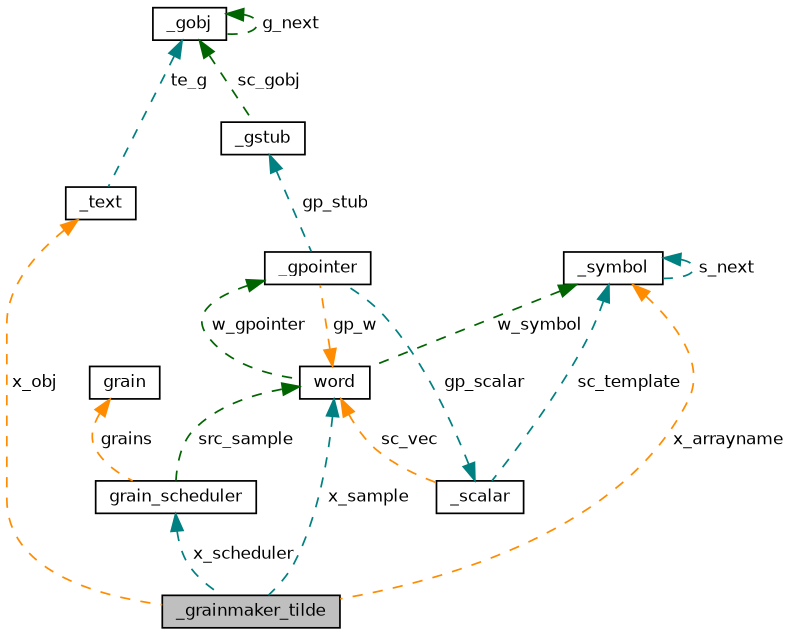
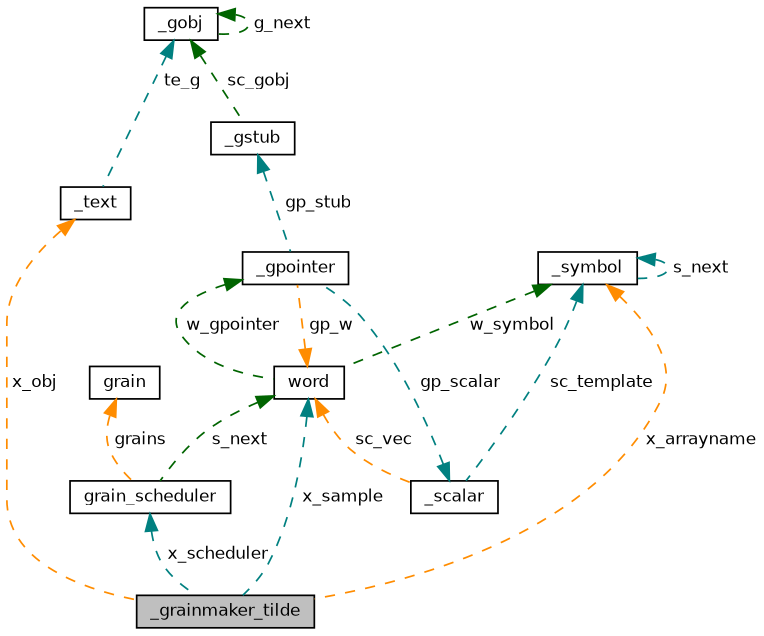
edge "grain_scheduler" -> "word": label " src_sample" -> " s_next"
